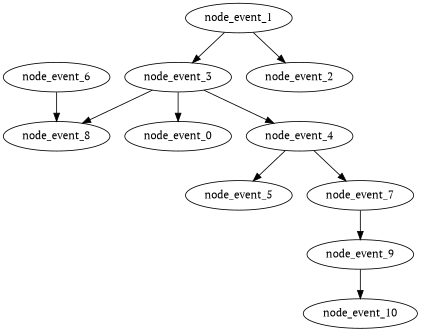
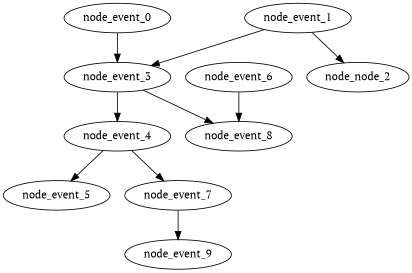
node "node_event_2": label "node_event_2" -> "node_node_2"
edge "node_event_3" -> "node_event_0": reversed
node "node_event_10": removed
